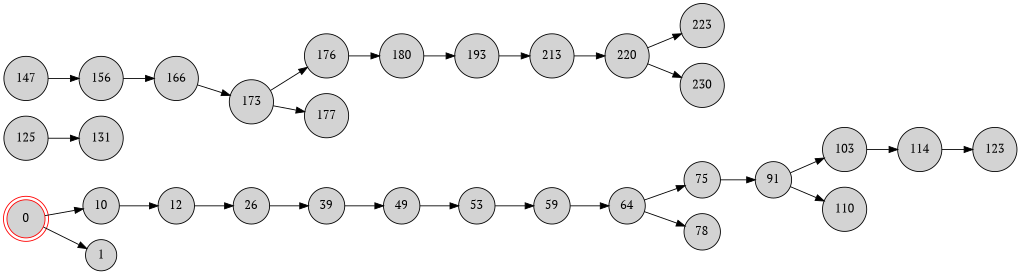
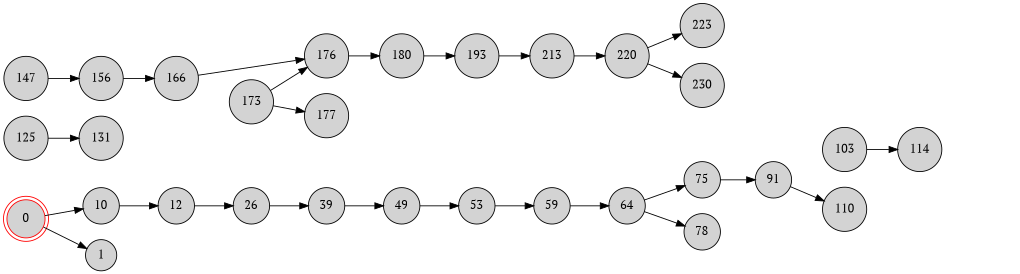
edge "166" -> "173": now "166" -> "176"
node "123": removed
edge "91" -> "103": removed
